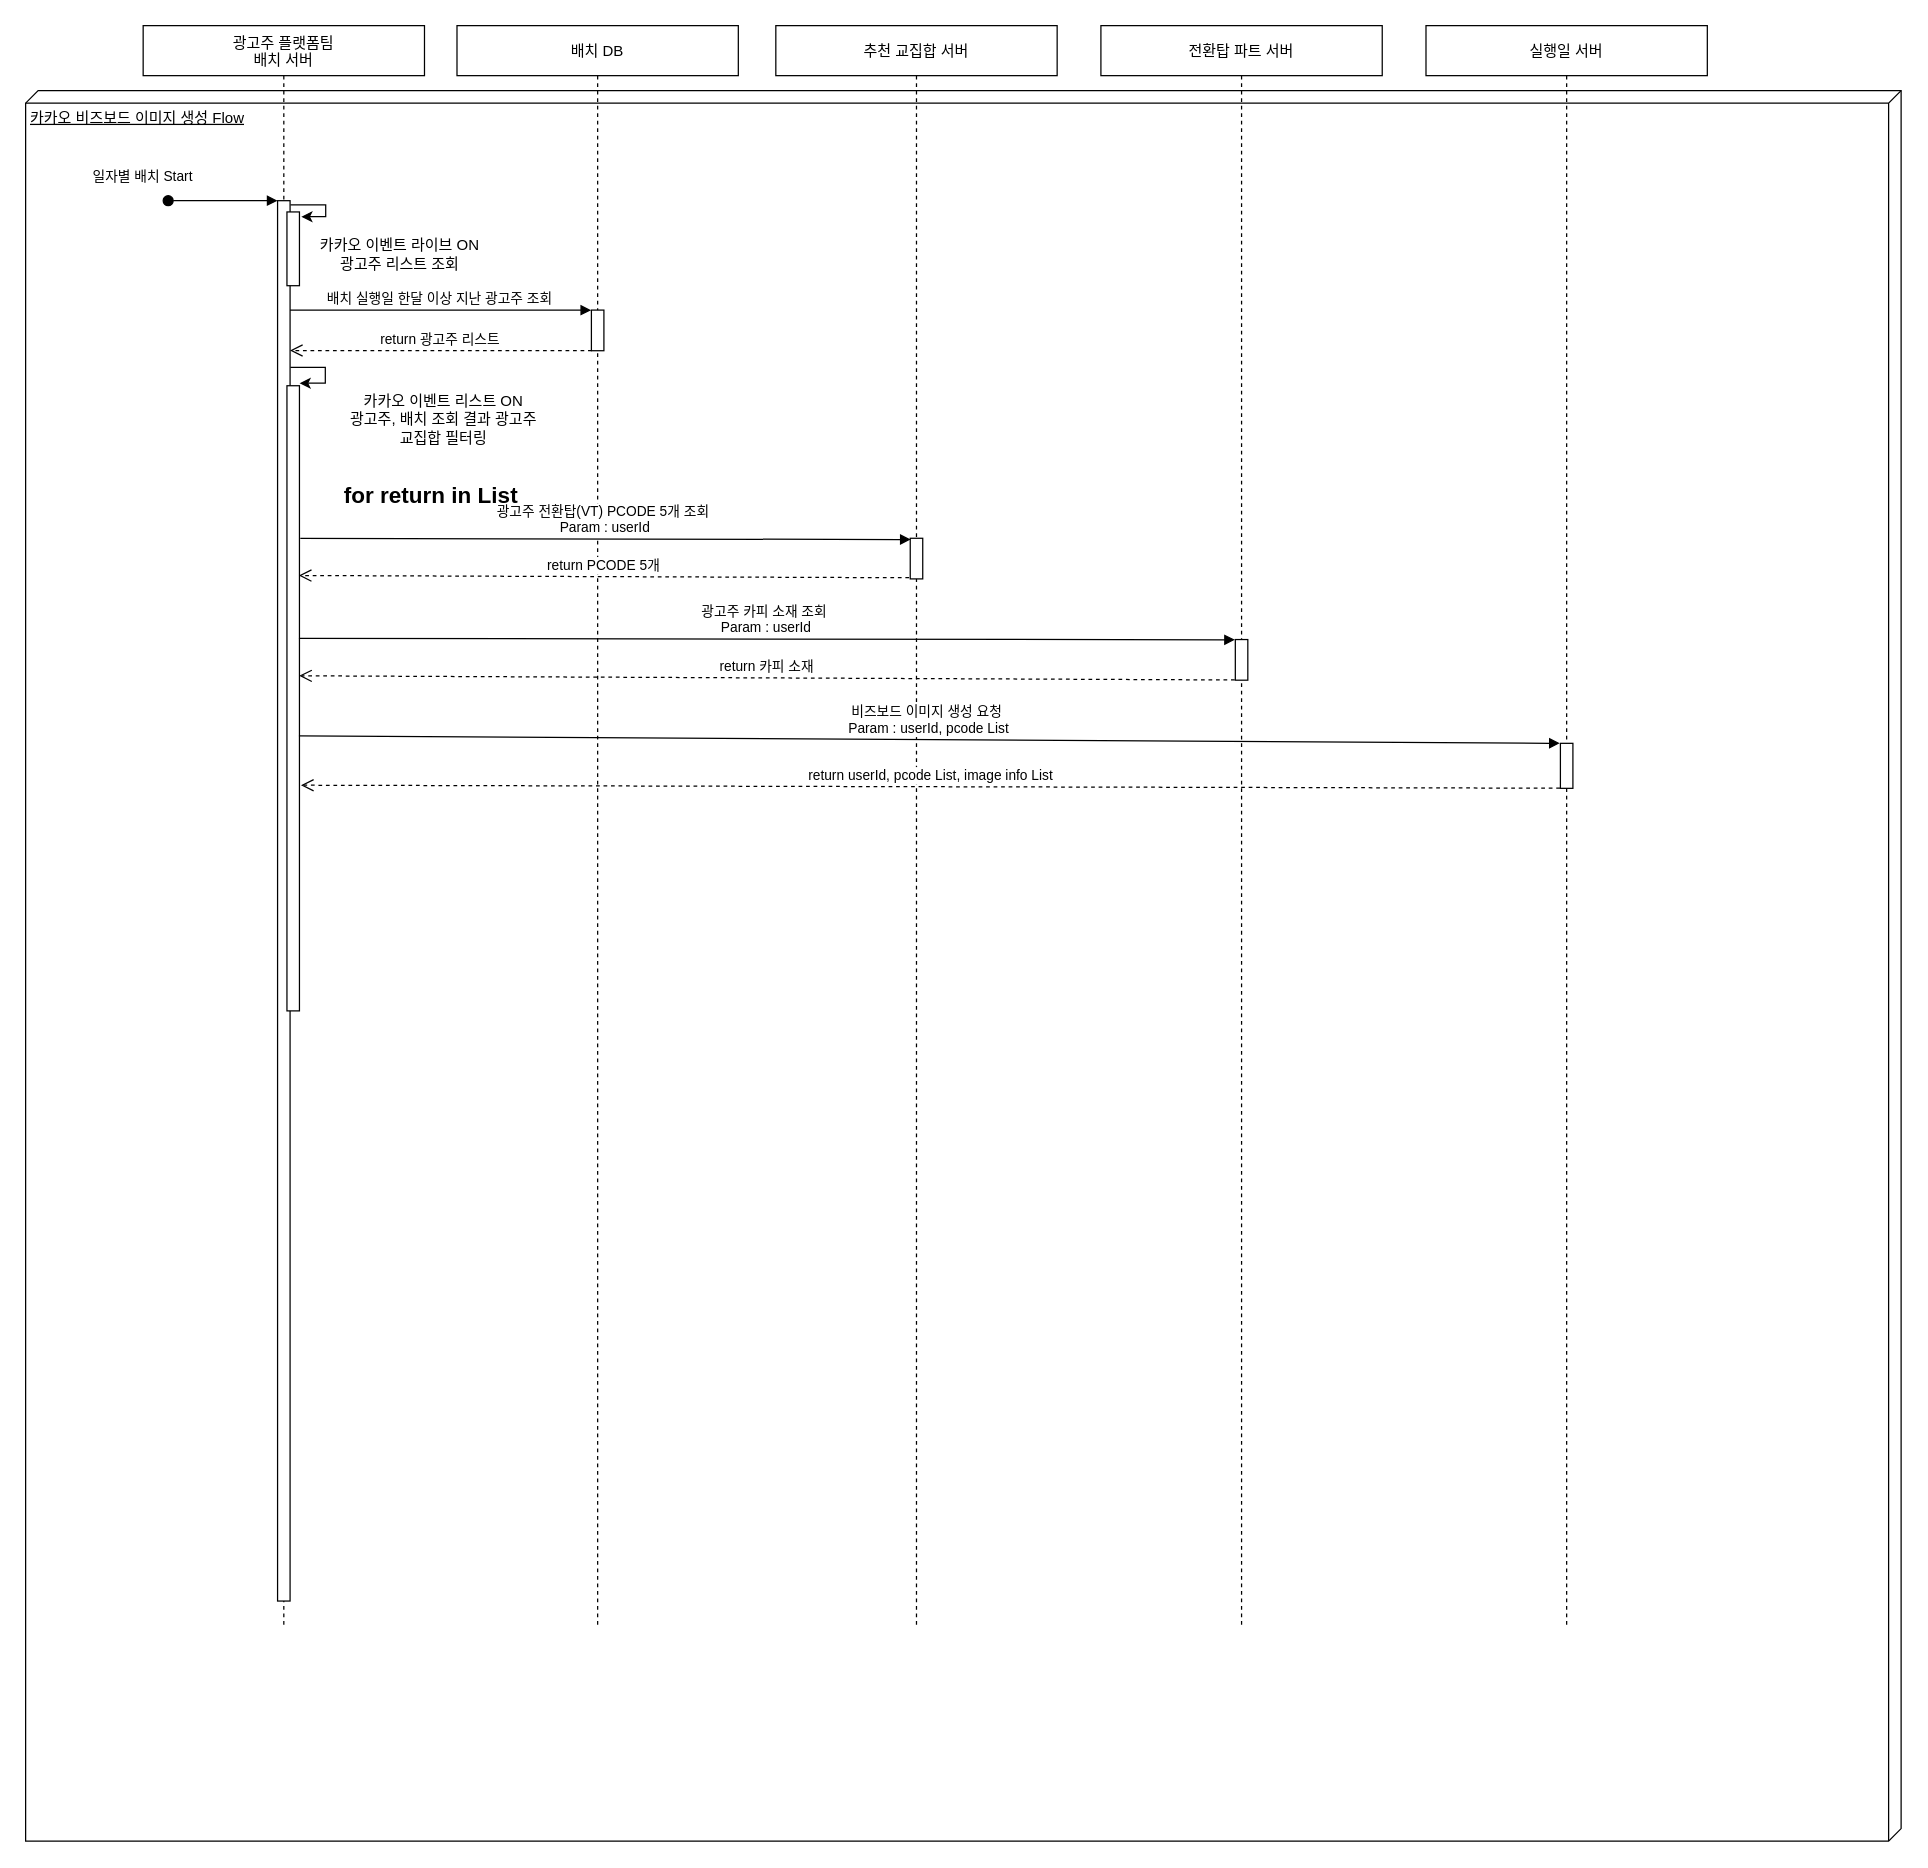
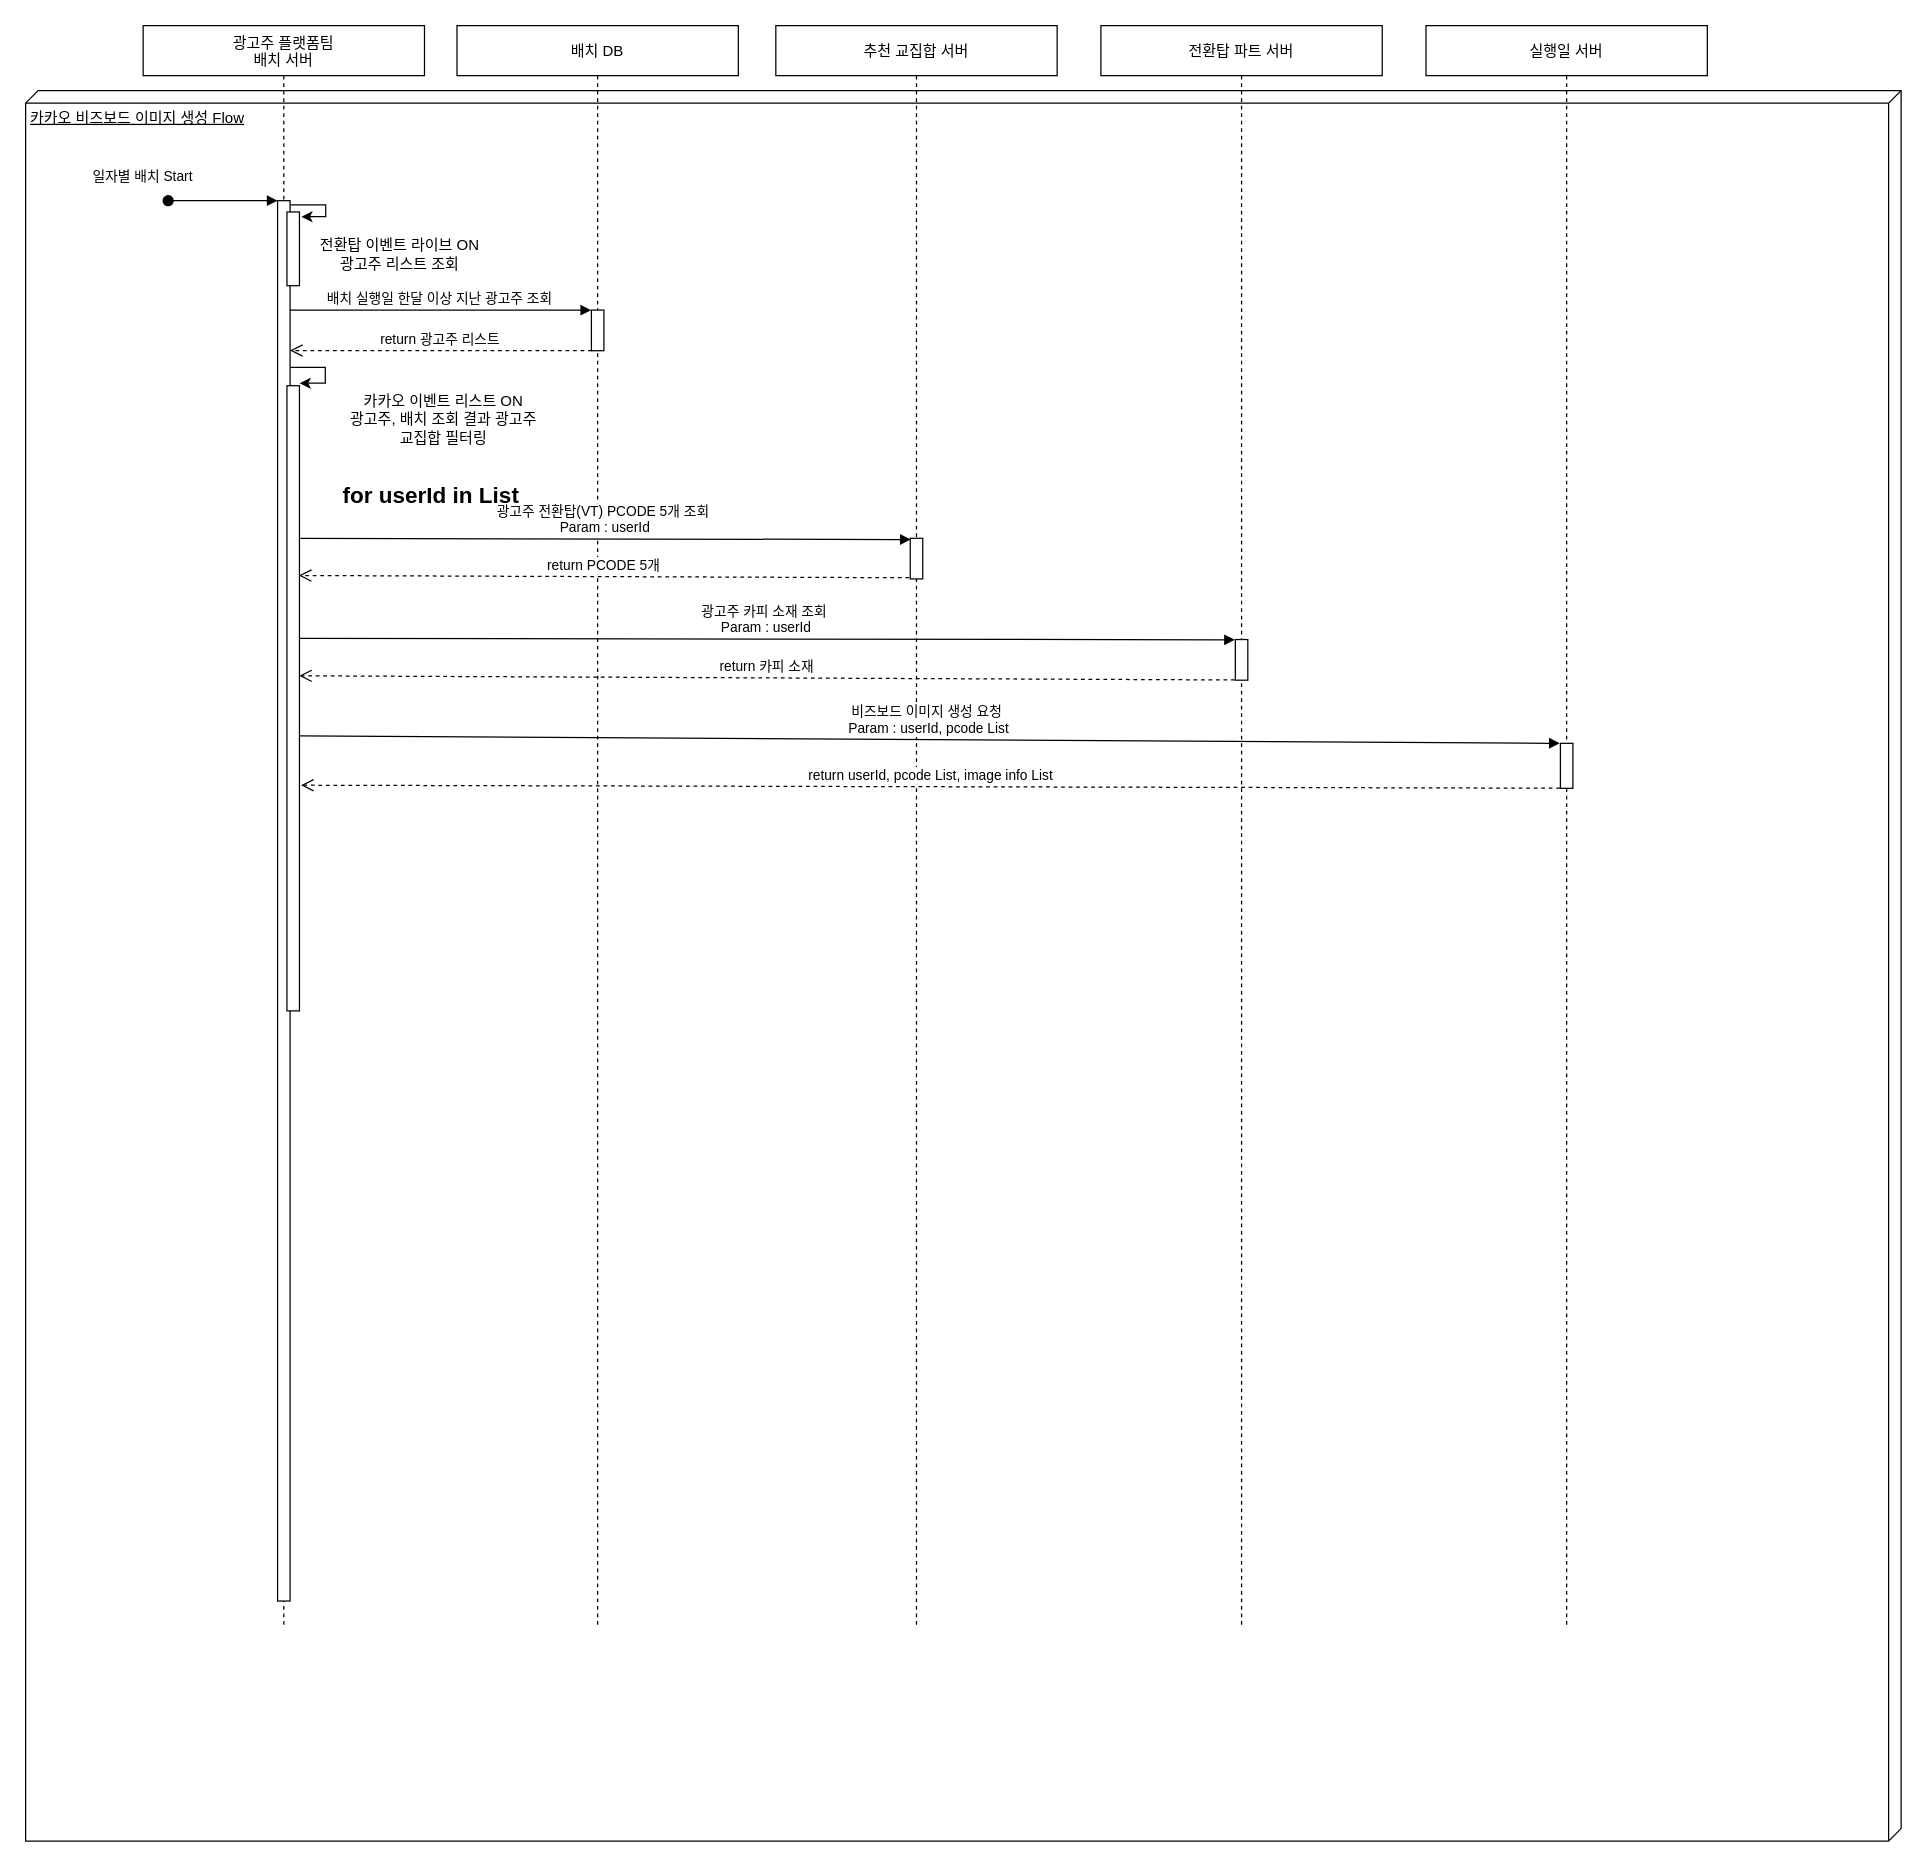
node "카카오 이벤트 라이브 ON 광고주 리스트 조회": label "카카오 이벤트 라이브 ON 광고주 리스트 조회" -> "전환탑 이벤트 라이브 ON 광고주 리스트 조회"
node "for return in List": label "for return in List" -> "for userId in List"
